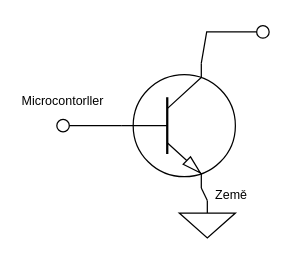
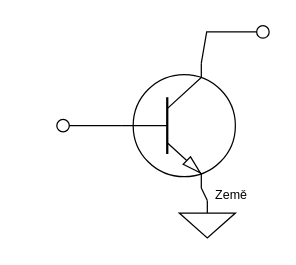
node "Microcontorller": removed
